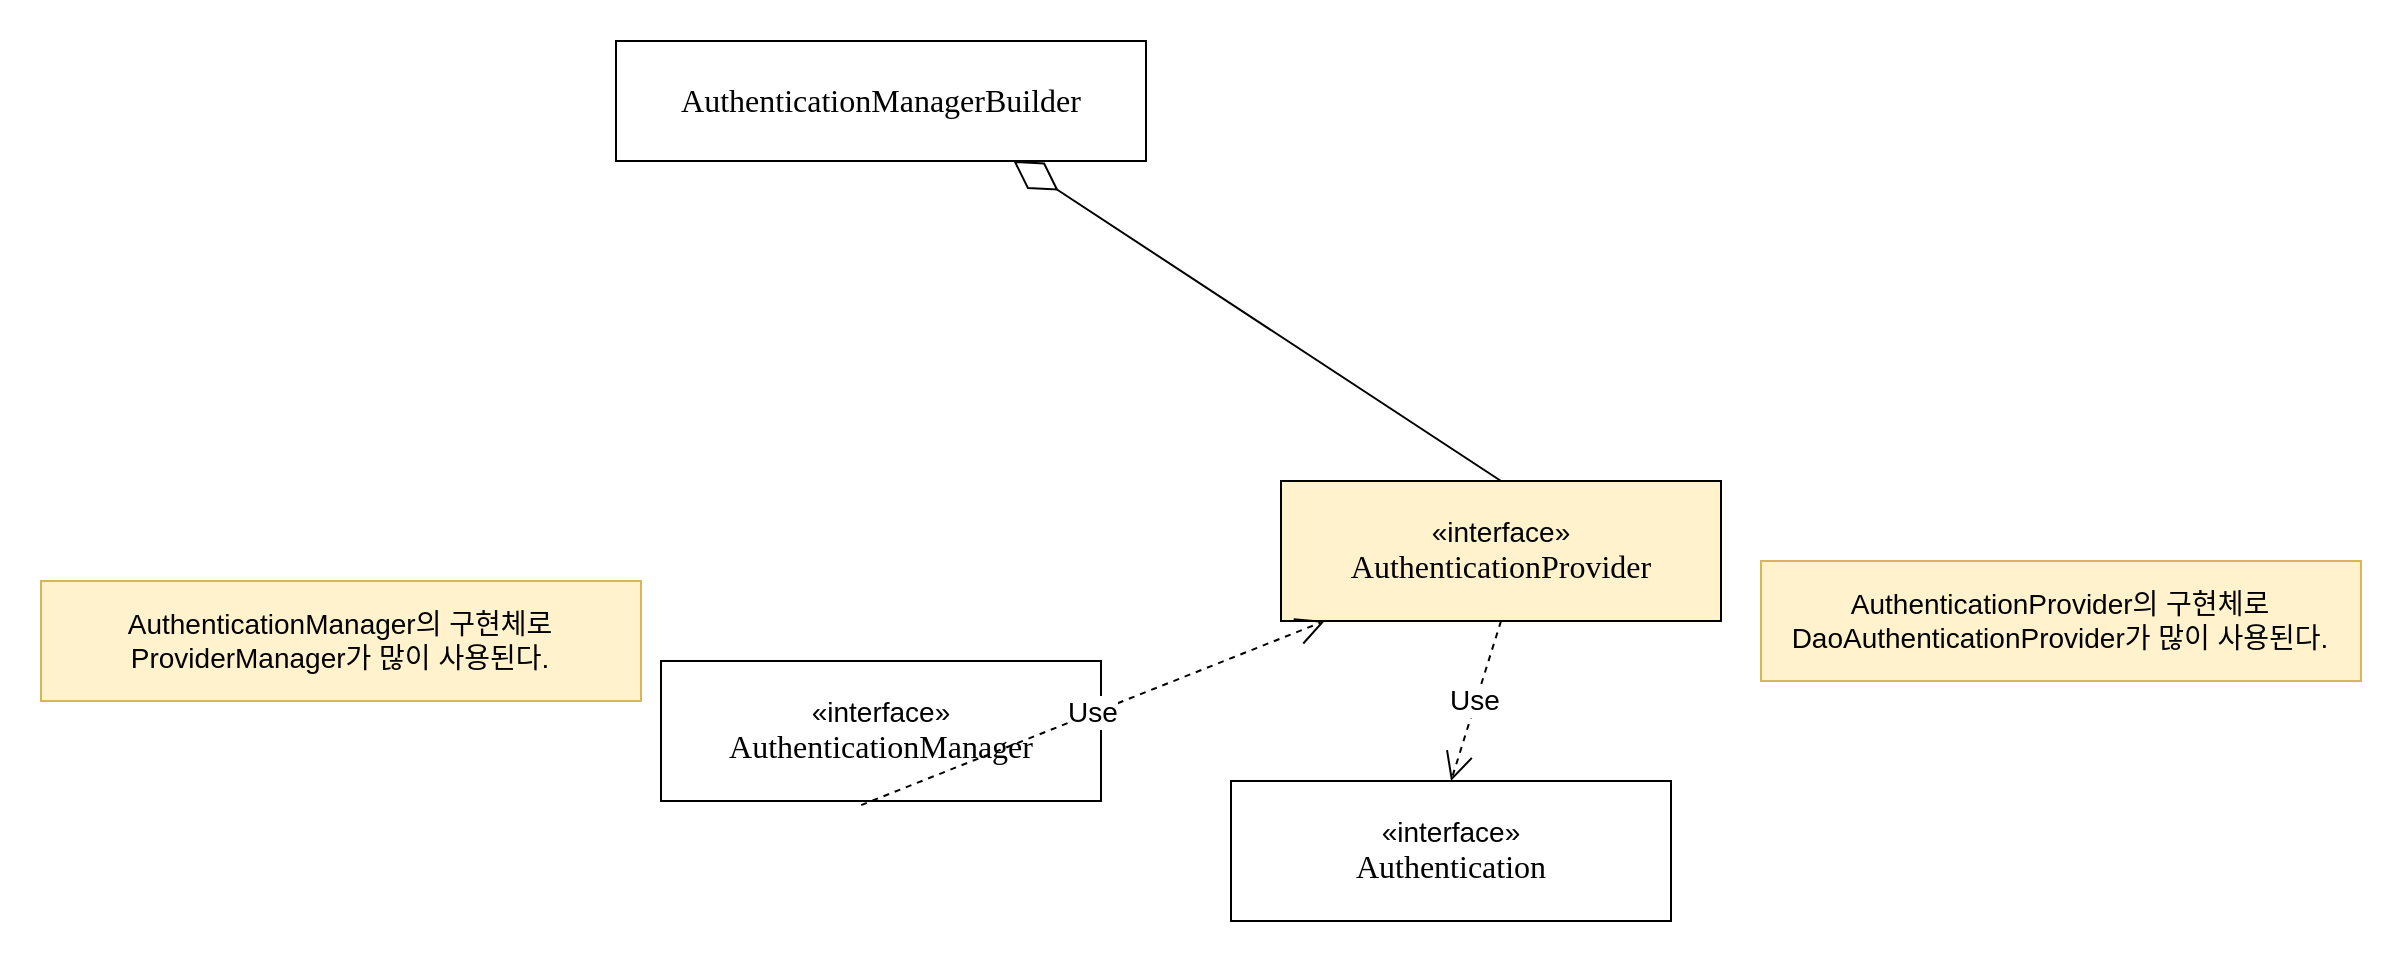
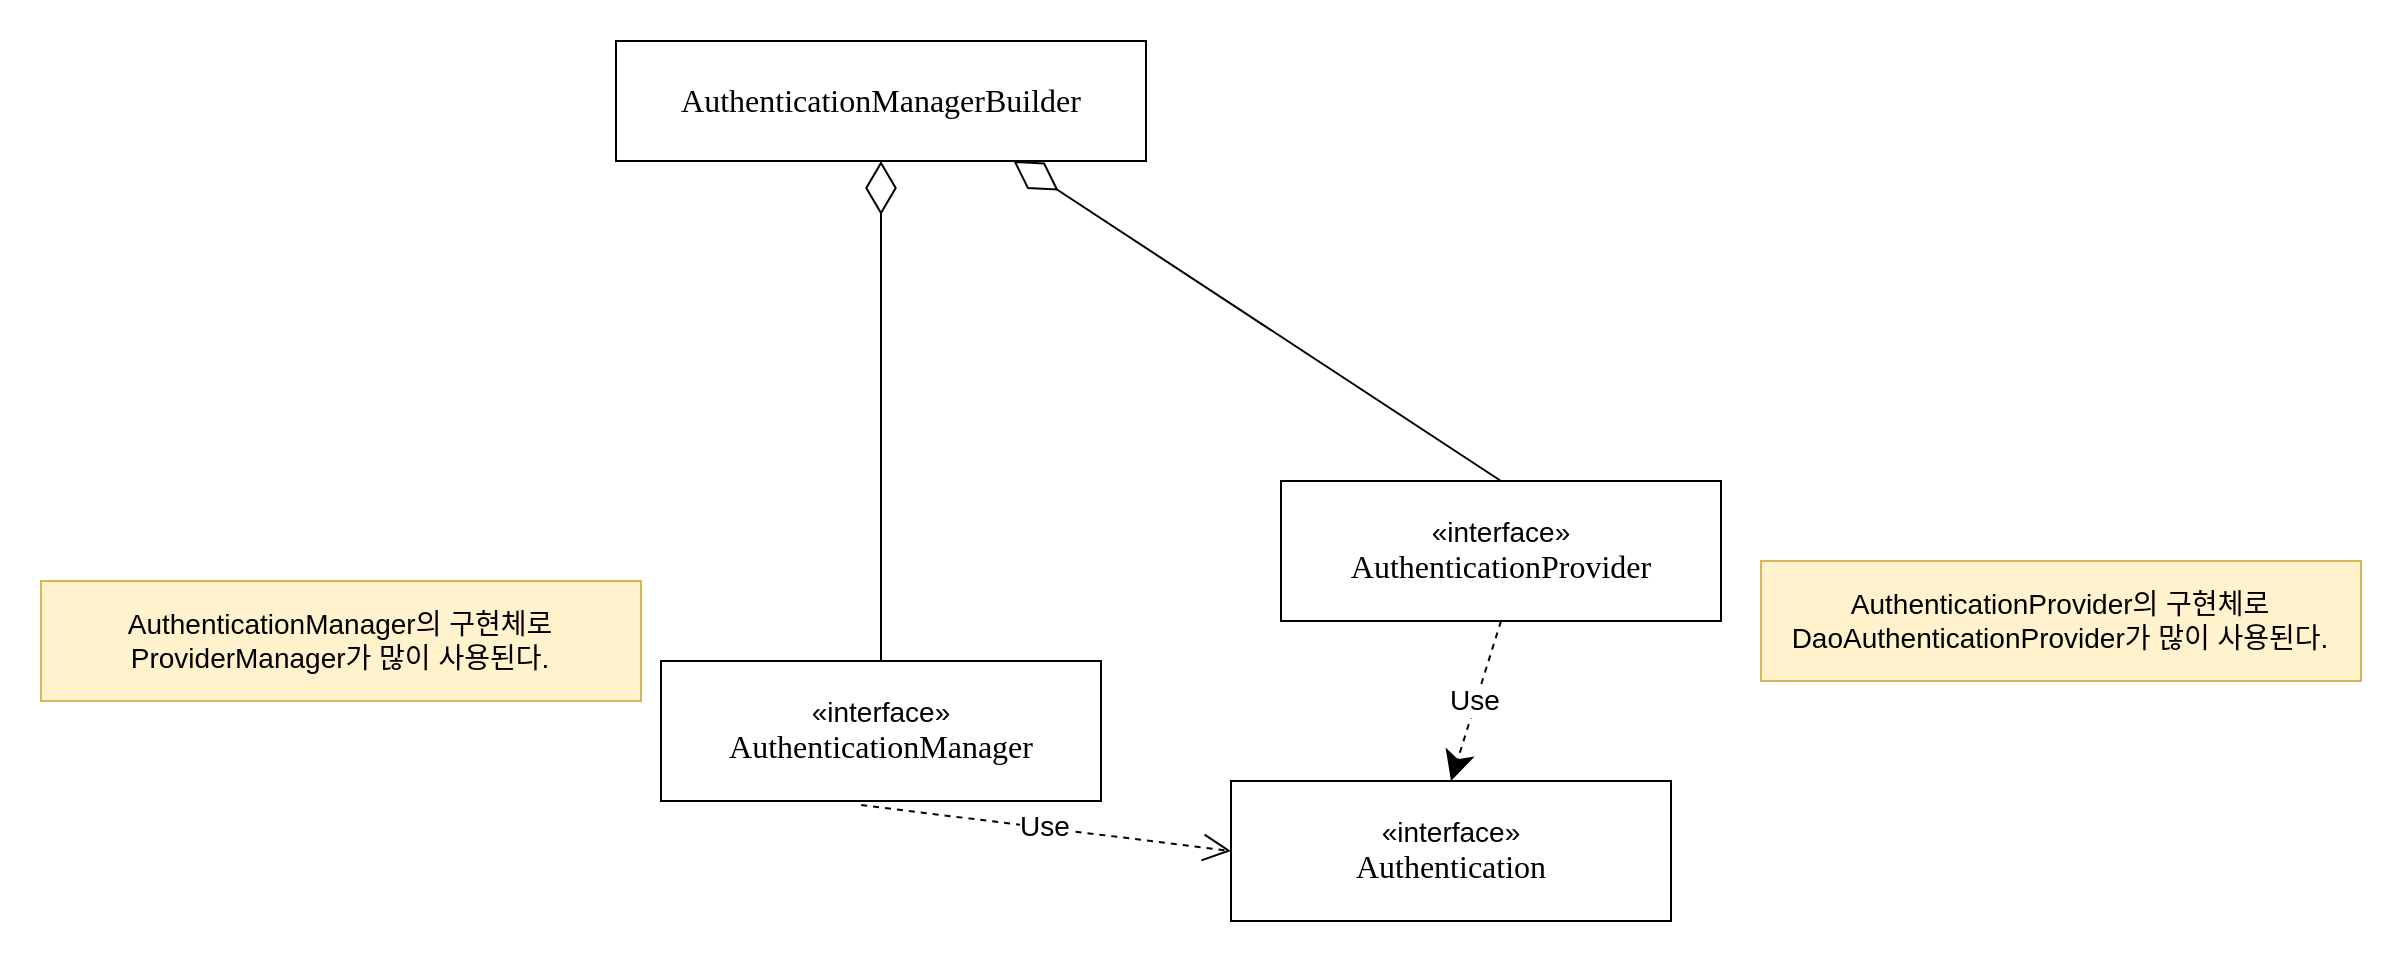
edge "«interface» AuthenticationManager" -> "AuthenticationManagerBuilder": added
node "«interface» AuthenticationProvider": fillcolor #fff2cc -> #ffffff
edge "«interface» AuthenticationManager" -> "«interface» AuthenticationProvider": now "«interface» AuthenticationManager" -> "«interface» Authentication"
edge "«interface» AuthenticationProvider" -> "«interface» Authentication": arrowhead open -> classic
